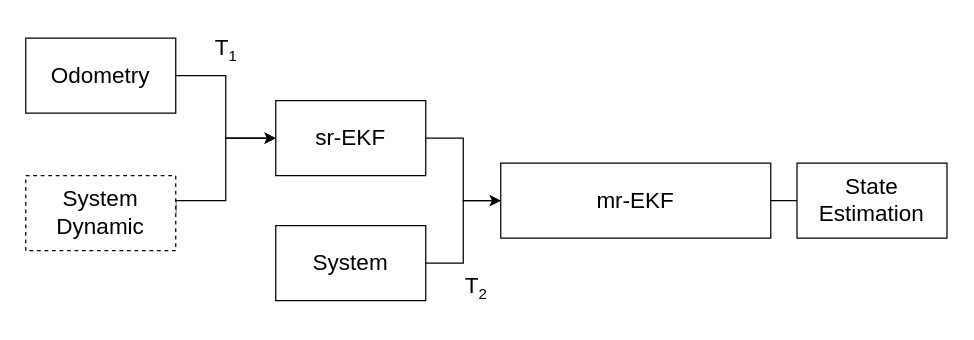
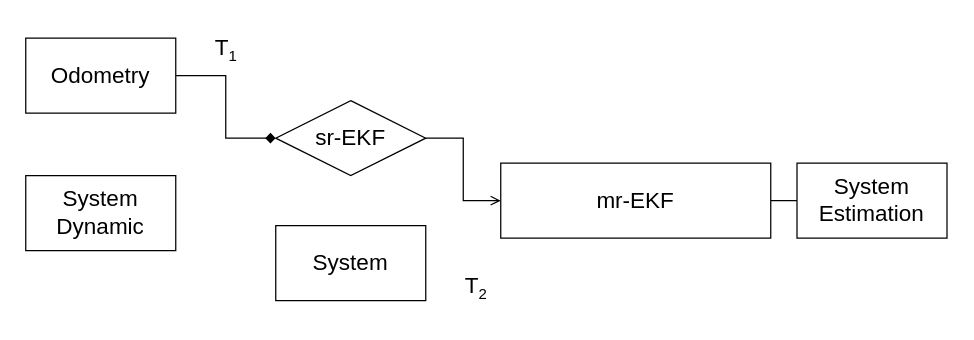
edge "Odometry" -> "sr-EKF": arrowhead classic -> diamond
node "sr-EKF": shape rectangle -> diamond
edge "System Dynamic" -> "sr-EKF": removed
node "State Estimation": label "State Estimation" -> "System Estimation"
node "System Dynamic": style dashed -> solid
edge "System" -> "mr-EKF": removed
